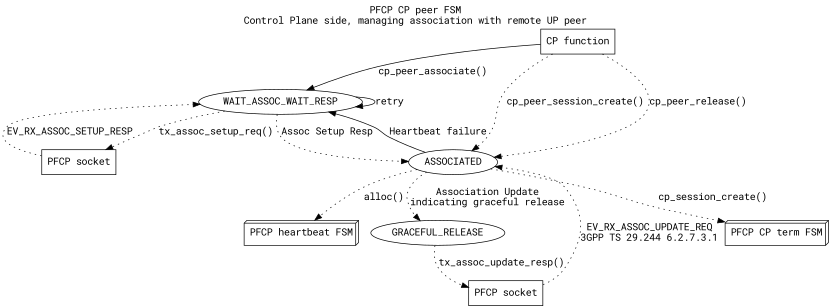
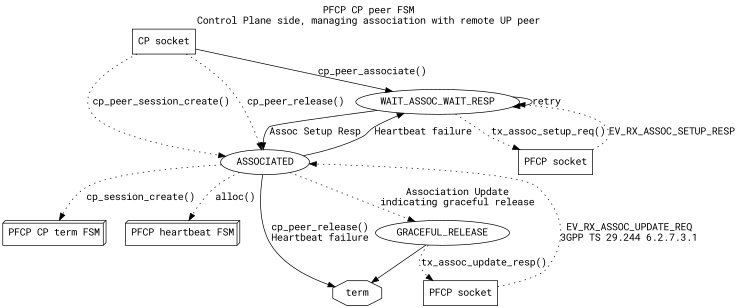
node "CP function": label "CP function" -> "CP socket"
edge "WAIT_ASSOC_WAIT_RESP" -> "ASSOCIATED": style dotted -> solid
node "term": added
